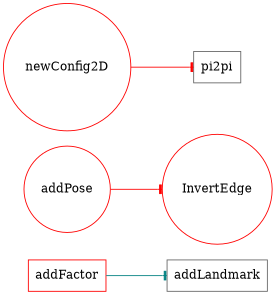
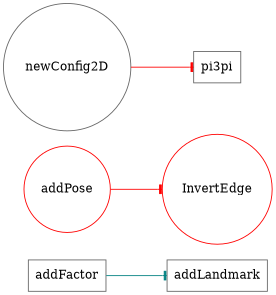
node "newConfig2D": color red -> gray40
node "pi2pi": label "pi2pi" -> "pi3pi"
node "addFactor": color red -> gray40
